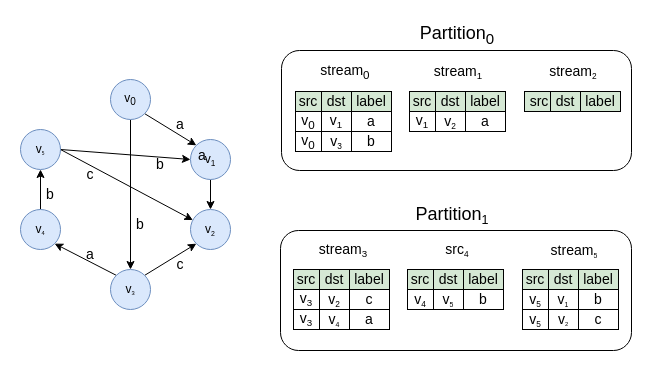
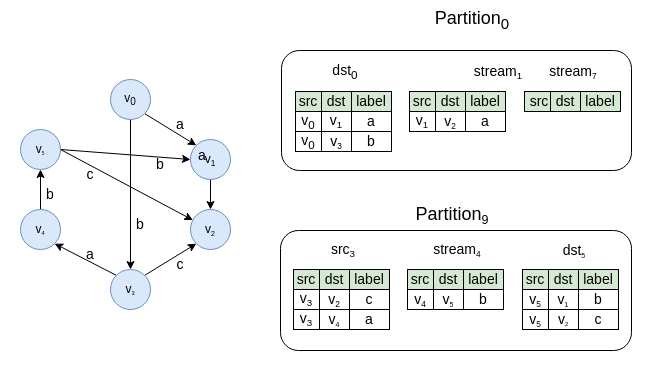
node "Partition0": moved (458, 36) -> (473, 21)
node "stream0": label "stream0" -> "dst0"
node "stream1": moved (457, 71) -> (497, 71)
node "stream2": label "stream2" -> "stream7"
node "Partition1": label "Partition1" -> "Partition9"
node "stream3": label "stream3" -> "src3"
node "src4": label "src4" -> "stream4"
node "stream5": label "stream5" -> "dst5"
